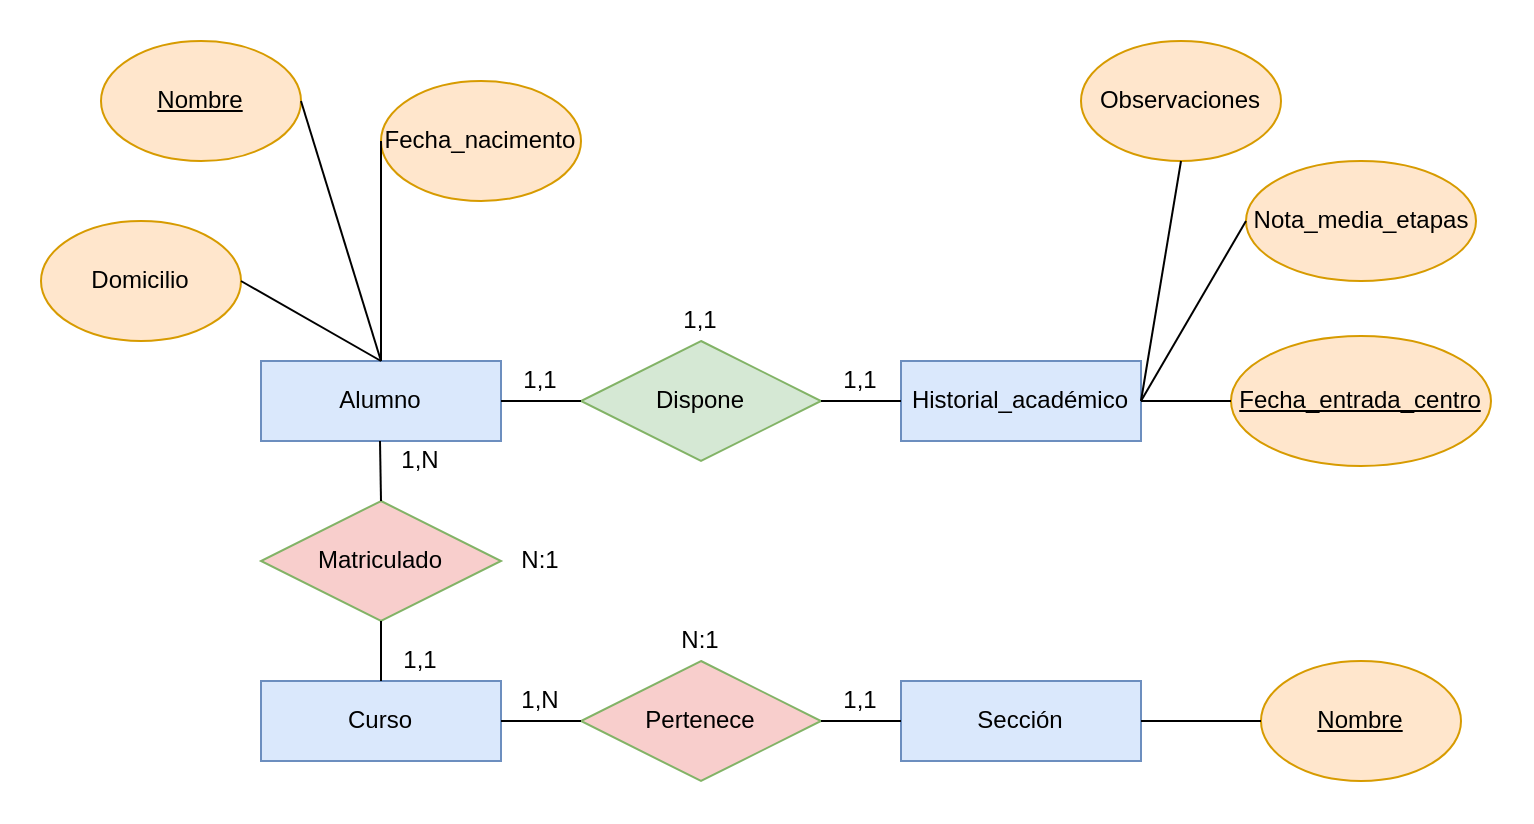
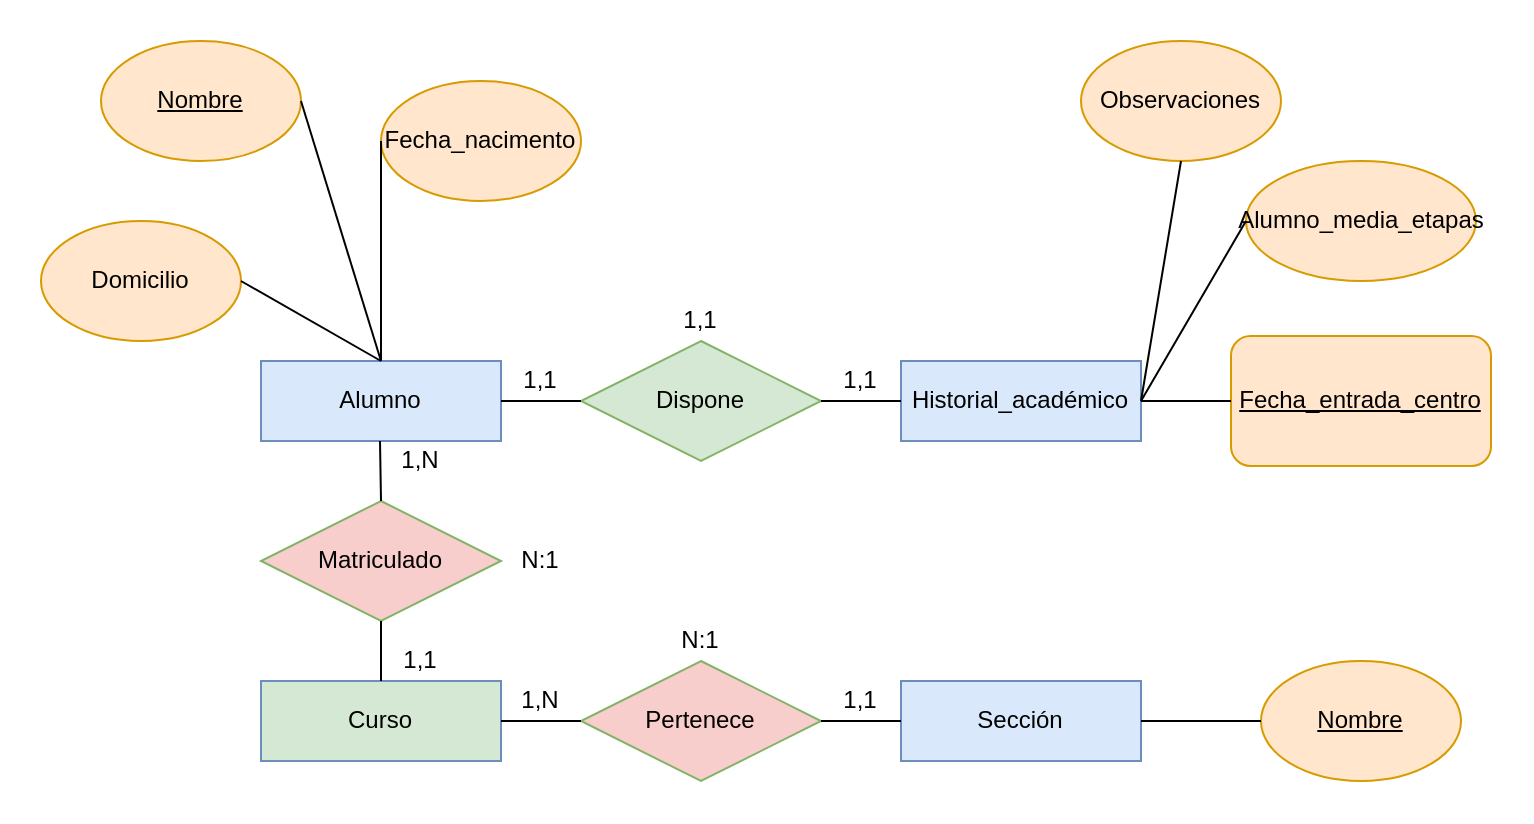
node "Nota_media_etapas": label "Nota_media_etapas" -> "Alumno_media_etapas"
node "Fecha_entrada_centro": shape ellipse -> rounded rectangle
node "Curso": fillcolor #dae8fc -> #d5e8d4
